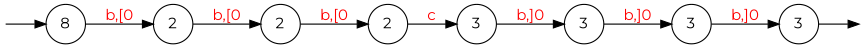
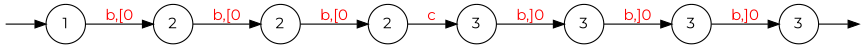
node "8": label "8" -> "1"
